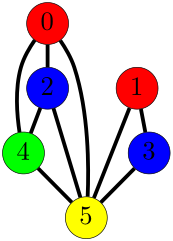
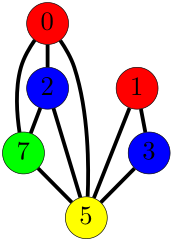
node "4": label "4" -> "7"
